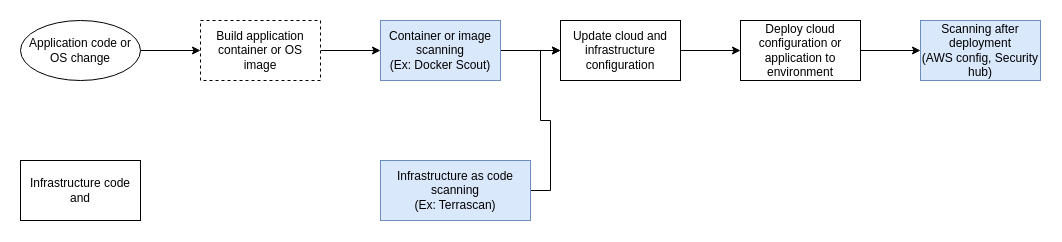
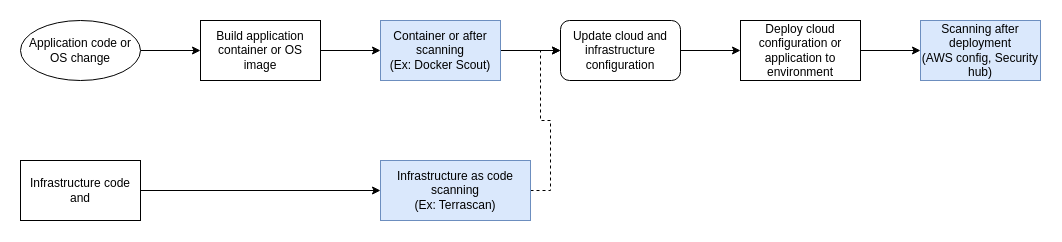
node "Build application container or OS image": style dashed -> solid
node "Container or image scanning (Ex: Docker Scout)": label "Container or image scanning (Ex: Docker Scout)" -> "Container or after scanning (Ex: Docker Scout)"
node "Update cloud and infrastructure configuration": shape rectangle -> rounded rectangle
edge "Infrastructure as code scanning (Ex: Terrascan)" -> "Update cloud and infrastructure configuration": style solid -> dashed
edge "Infrastructure code and" -> "Infrastructure as code scanning (Ex: Terrascan)": added
